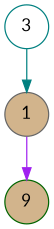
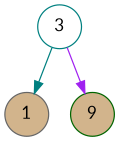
edge "1" -> "9": now "3" -> "9"
